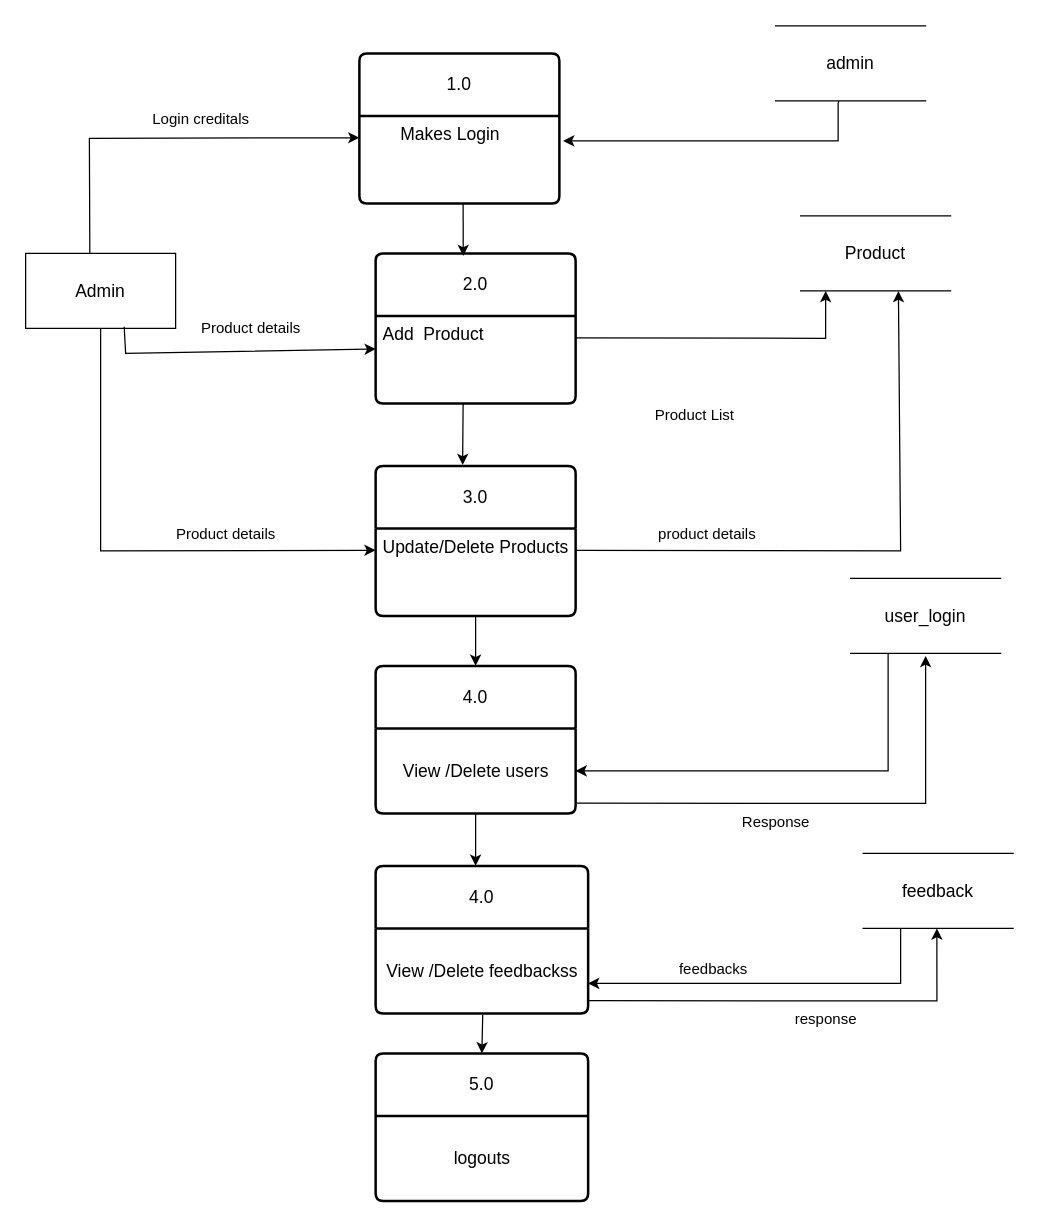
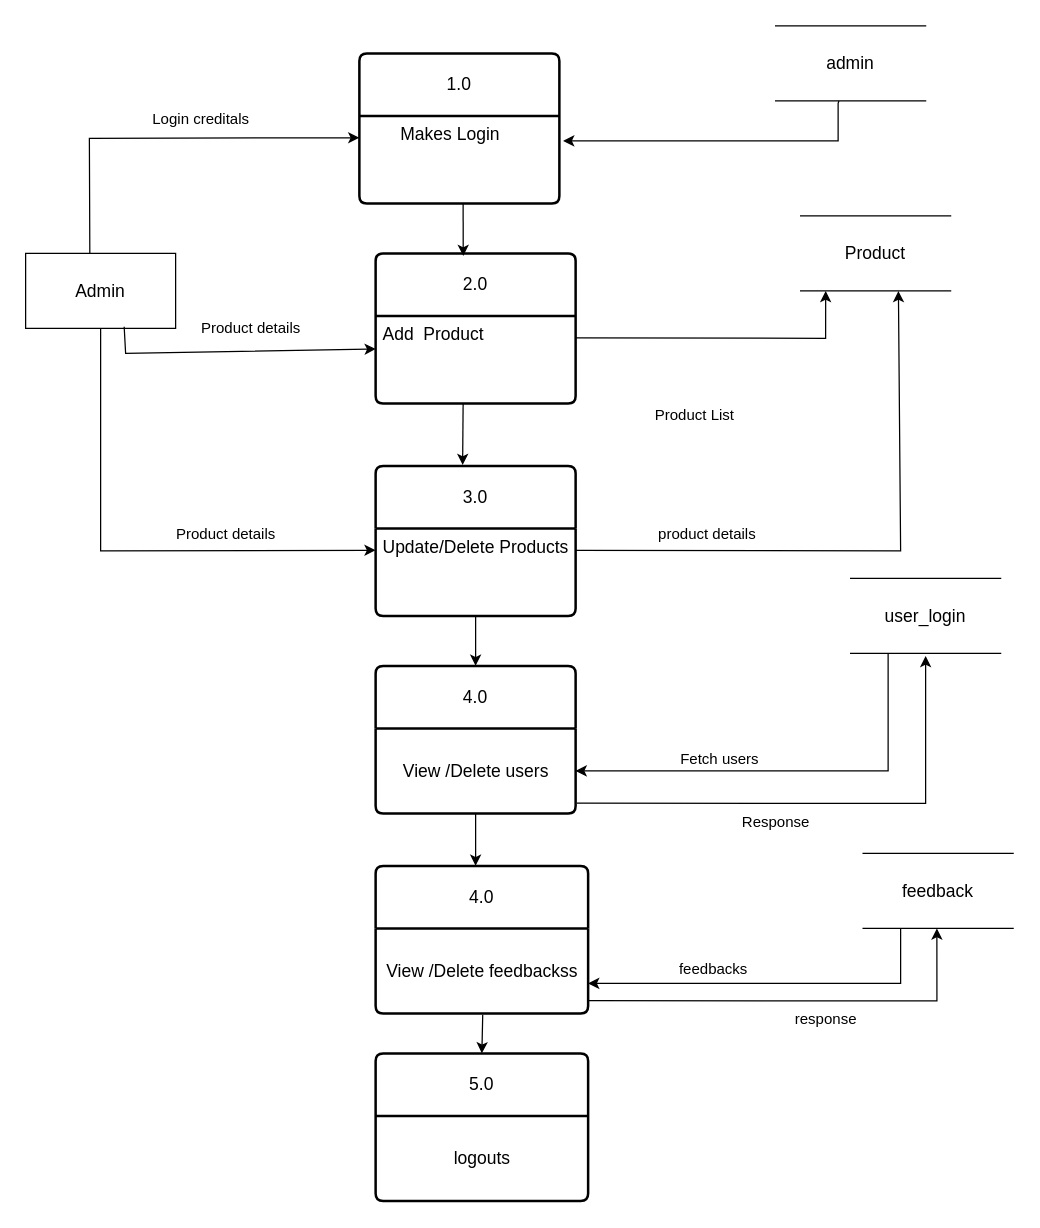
node "Fetch users": added
